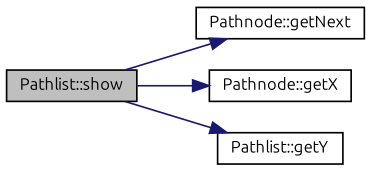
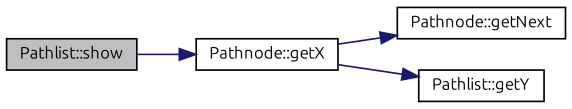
edge "Pathlist::show" -> "Pathnode::getNext": now "Pathnode::getX" -> "Pathnode::getNext"
edge "Pathlist::show" -> "Pathlist::getY": now "Pathnode::getX" -> "Pathlist::getY"
